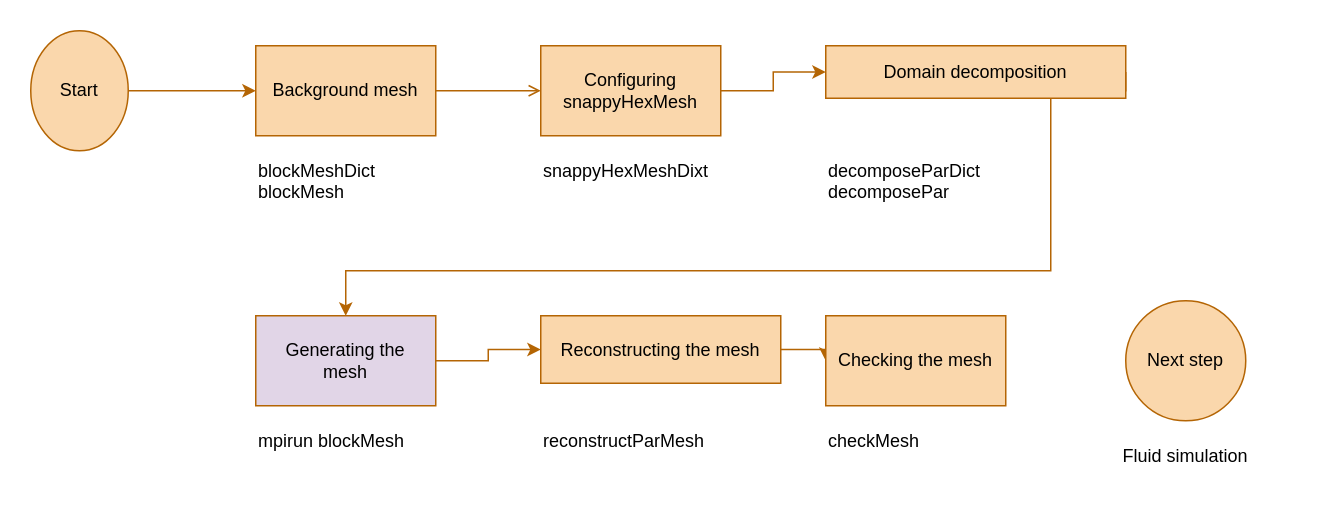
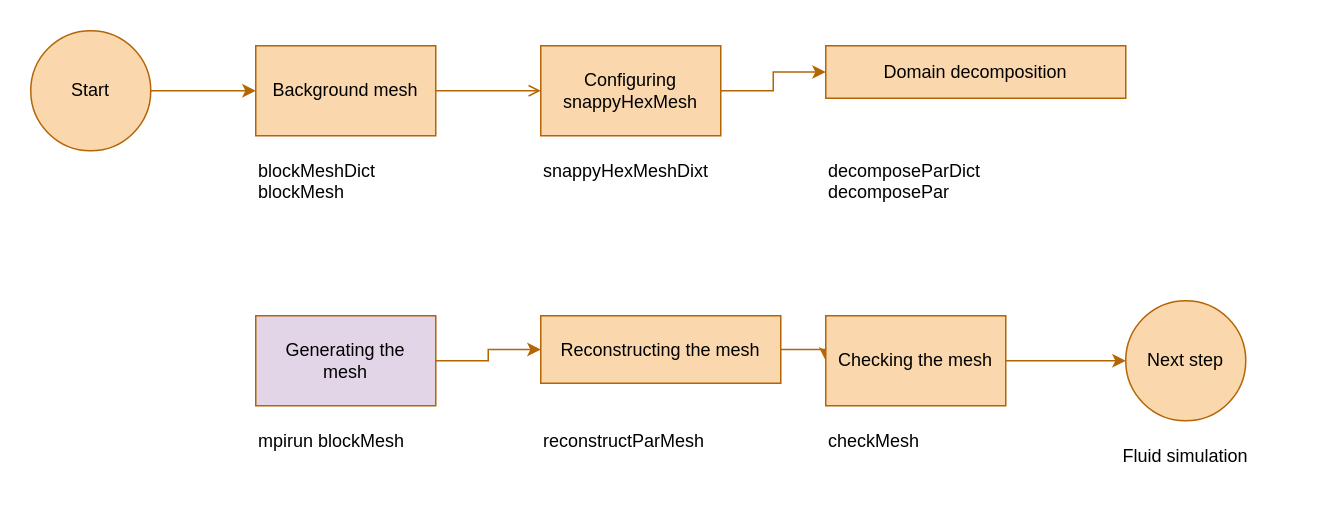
node "Start": size 98x120 -> 120x120
edge "Domain decomposition" -> "Generating the mesh": removed
edge "Checking the mesh" -> "Next step": added
